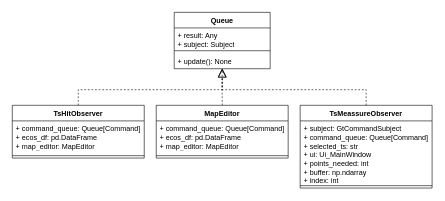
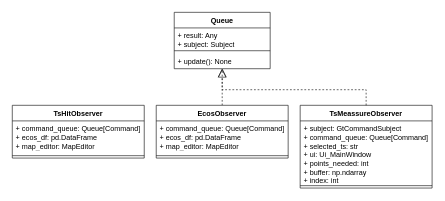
edge "TsHitObserver" -> "+ update(): None": removed
node "MapEditor": label "MapEditor" -> "EcosObserver"
